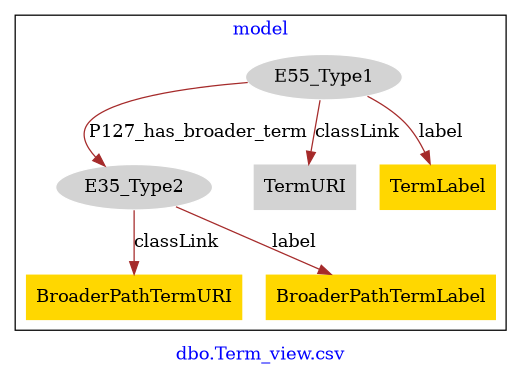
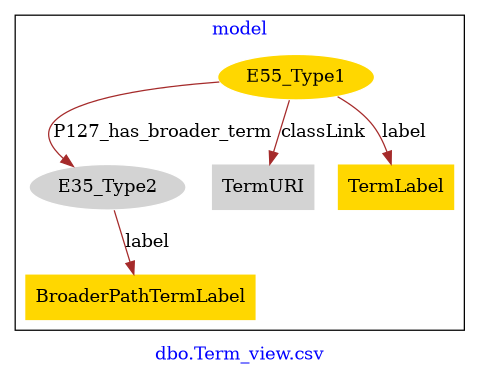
node "E55_Type1": fillcolor lightgray -> gold
node "BroaderPathTermURI": removed
